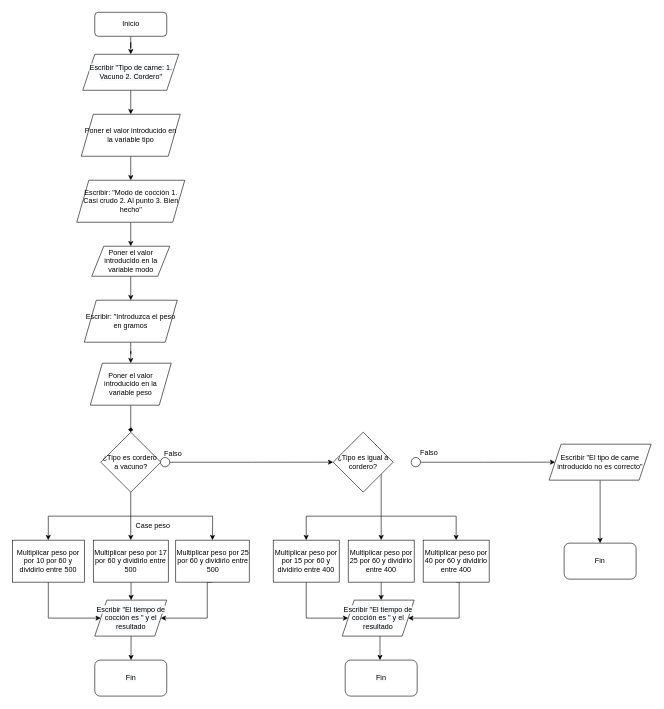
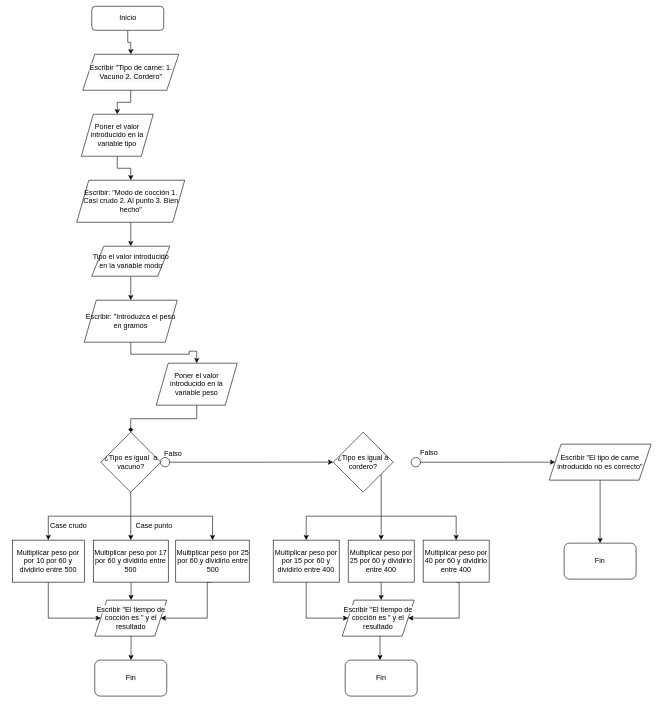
node "Inicio": moved (131, 24) -> (128, 18)
node "Poner el valor introducido en la variable tipo": size 99x42 -> 72x42
node "Poner el valor introducido en la variable modo": label "Poner el valor introducido en la variable modo" -> "Tipo el valor introducido en la variable modo"
node "Poner el valor introducido en la variable peso": moved (131, 384) -> (197, 384)
node "¿Tipo es cordero a vacuno?": label "¿Tipo es cordero a vacuno?" -> "¿Tipo es igual a vacuno?"
node "Case crudo": added
node "Case peso": label "Case peso" -> "Case punto"
